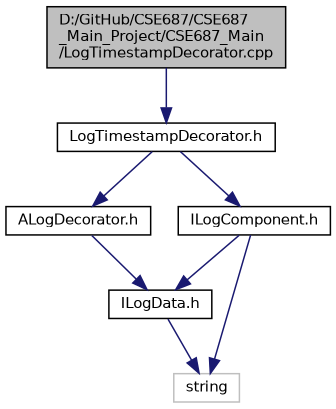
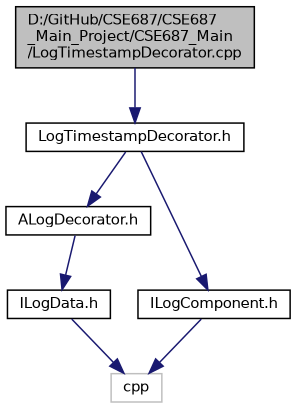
edge "ILogComponent.h" -> "ILogData.h": removed
node "string": label "string" -> "cpp"
